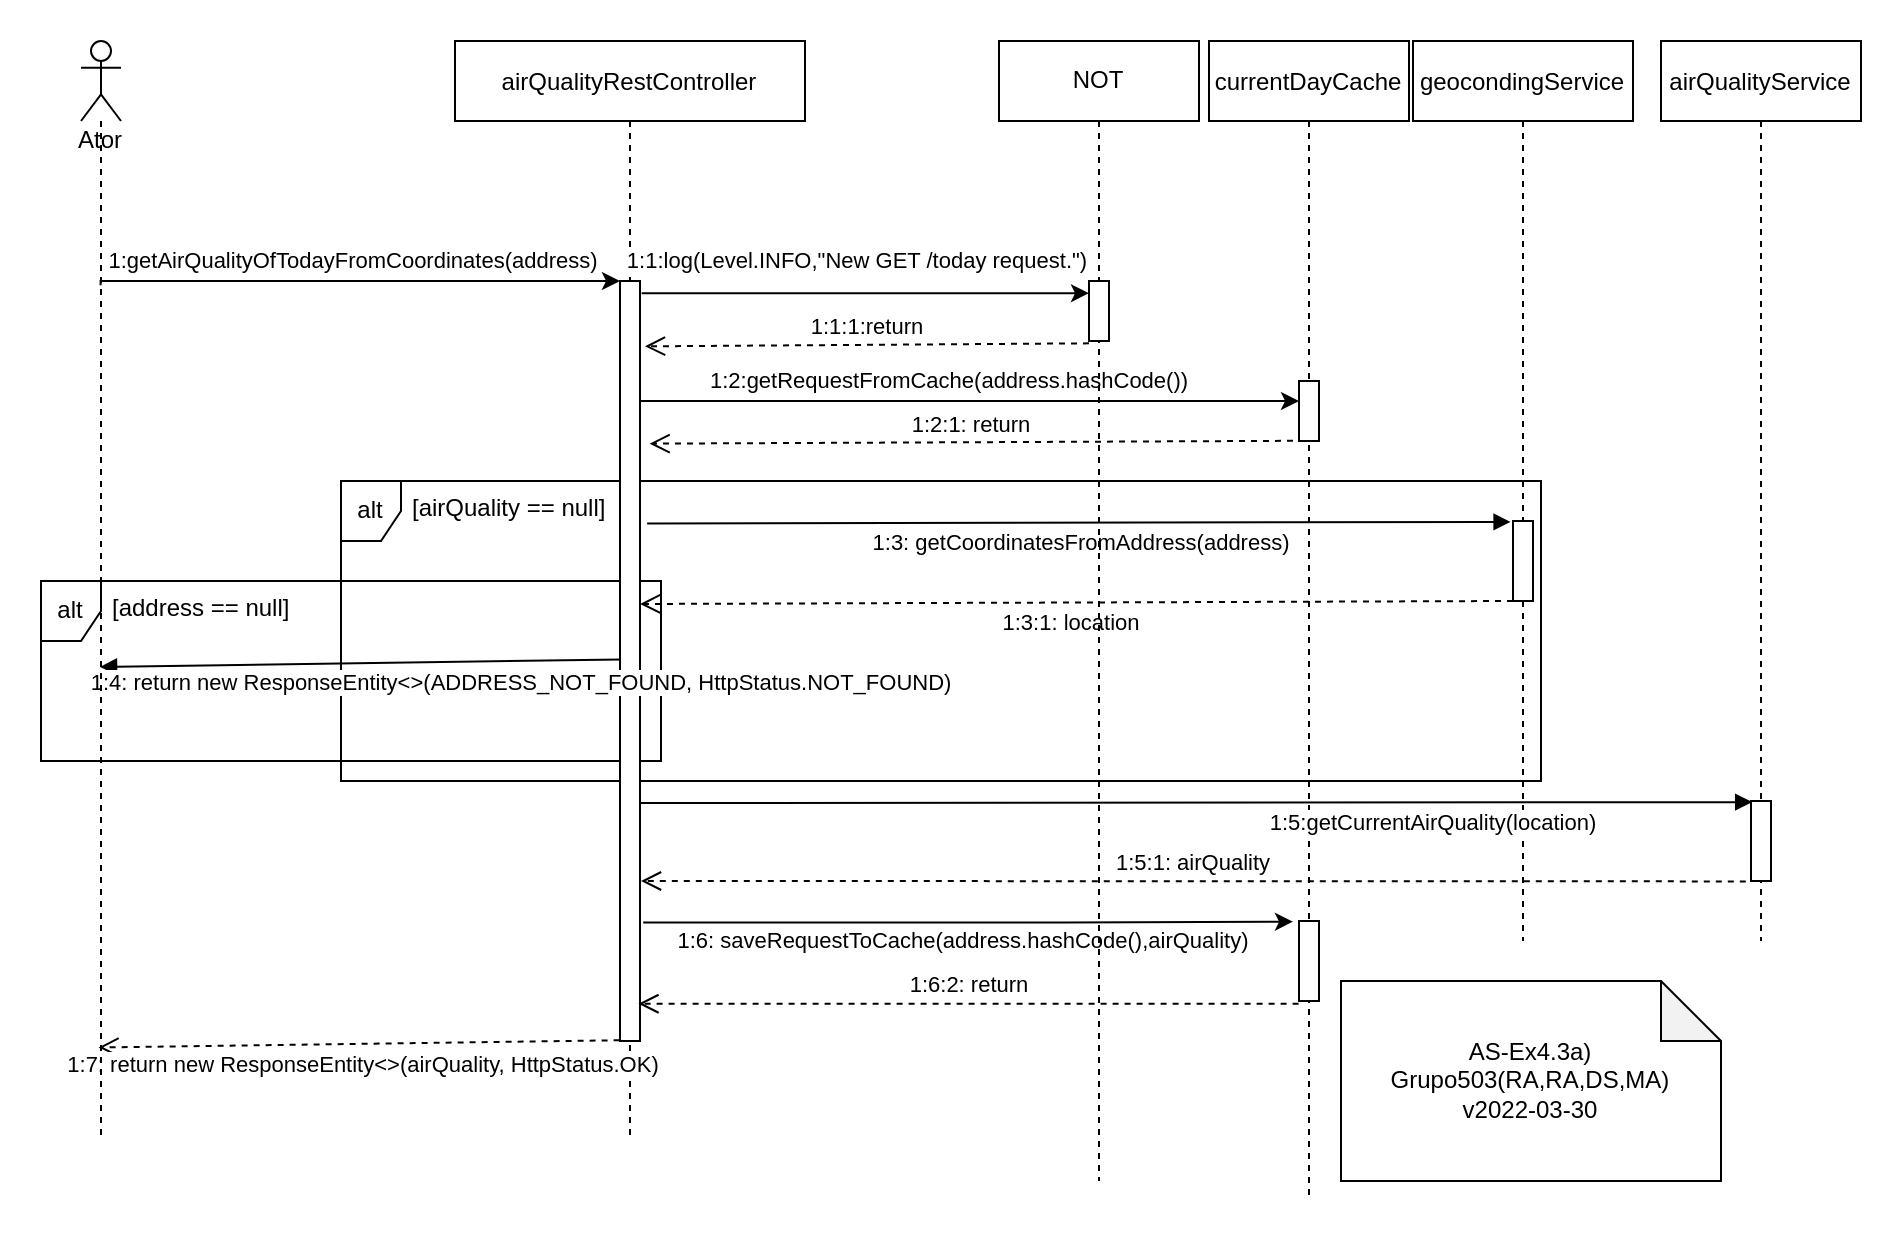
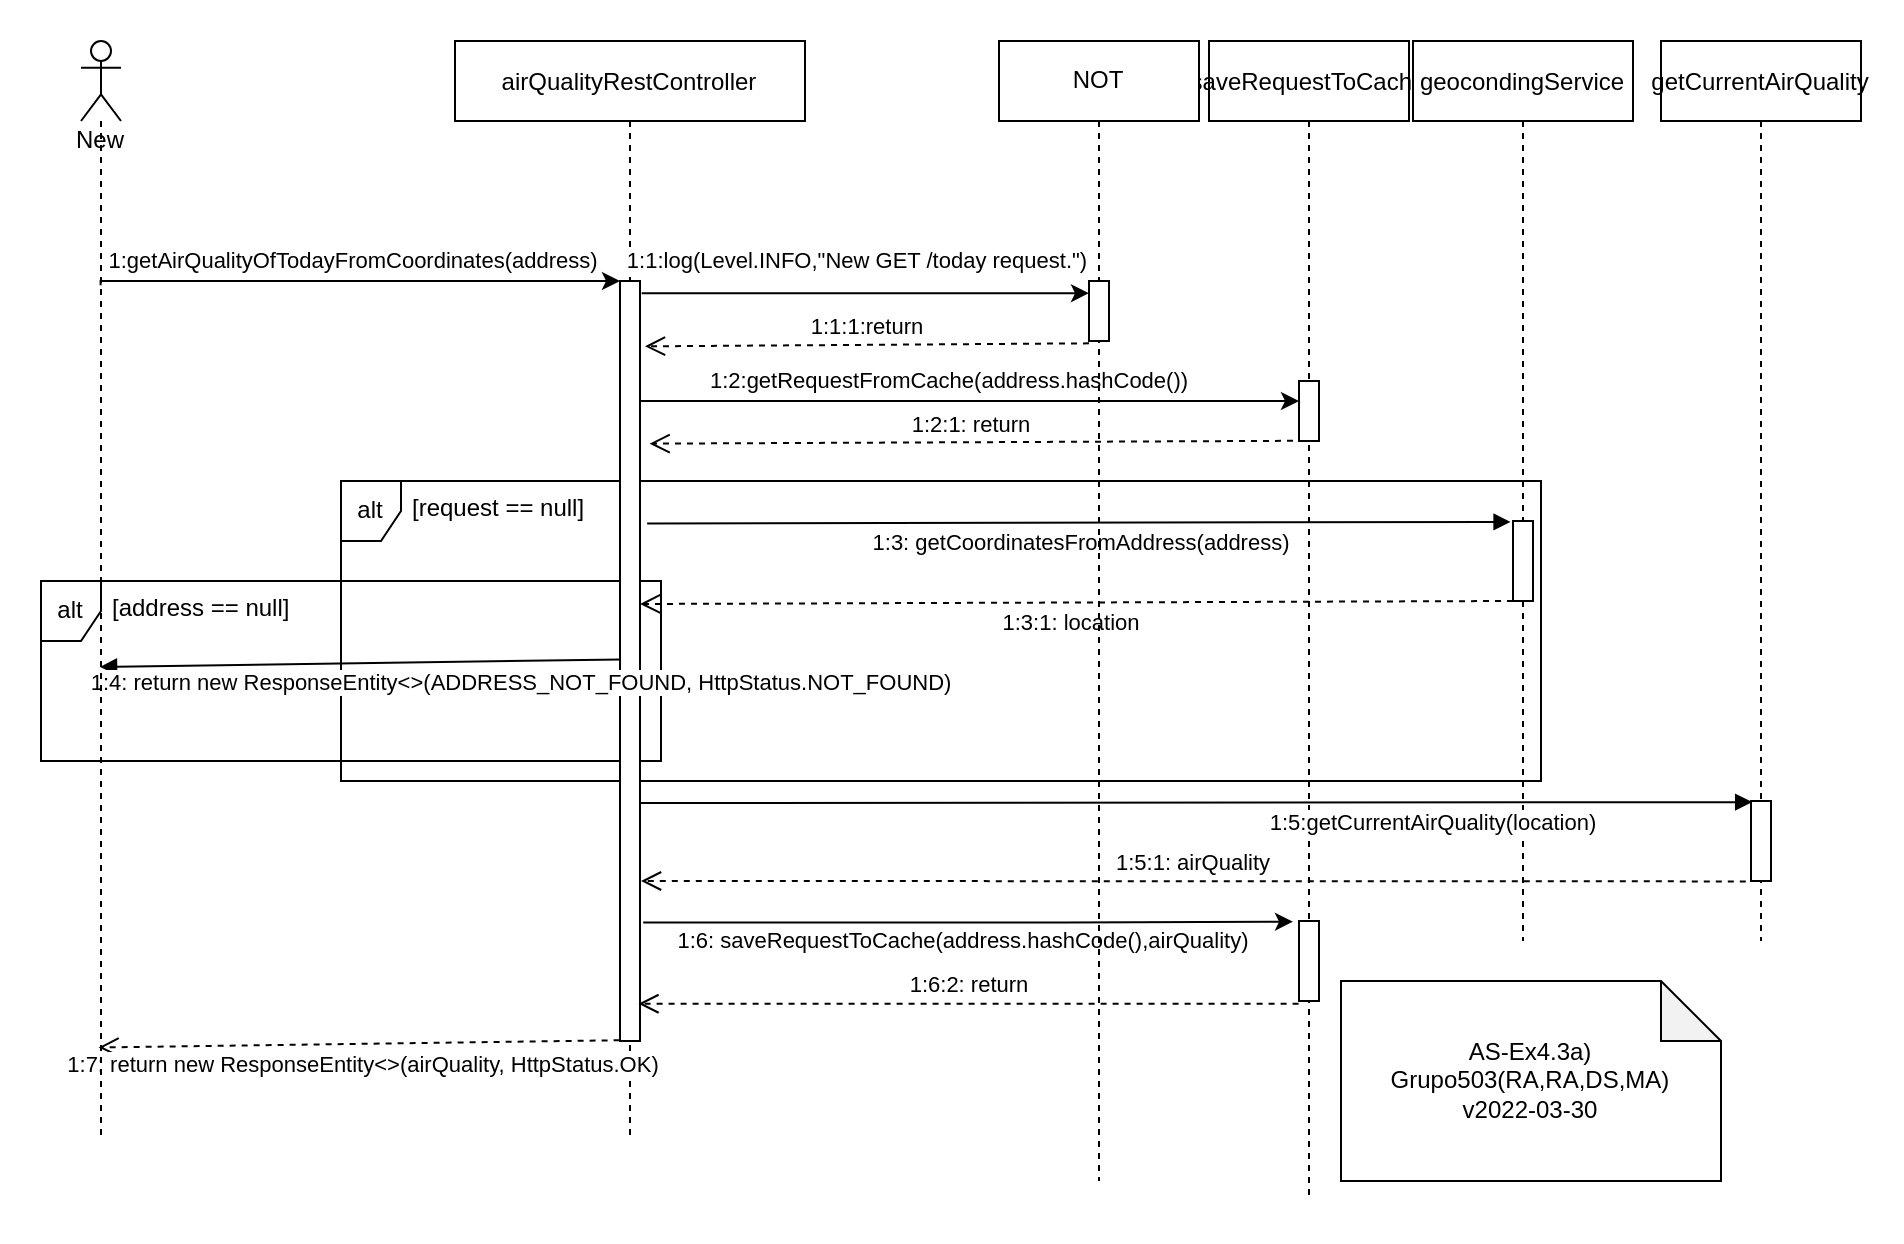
node "currentDayCache": label "currentDayCache" -> "saveRequestToCache"
node "airQualityService": label "airQualityService" -> "getCurrentAirQuality"
node "Ator": label "Ator" -> "New"
node "[airQuality == null]": label "[airQuality == null]" -> "[request == null]"
